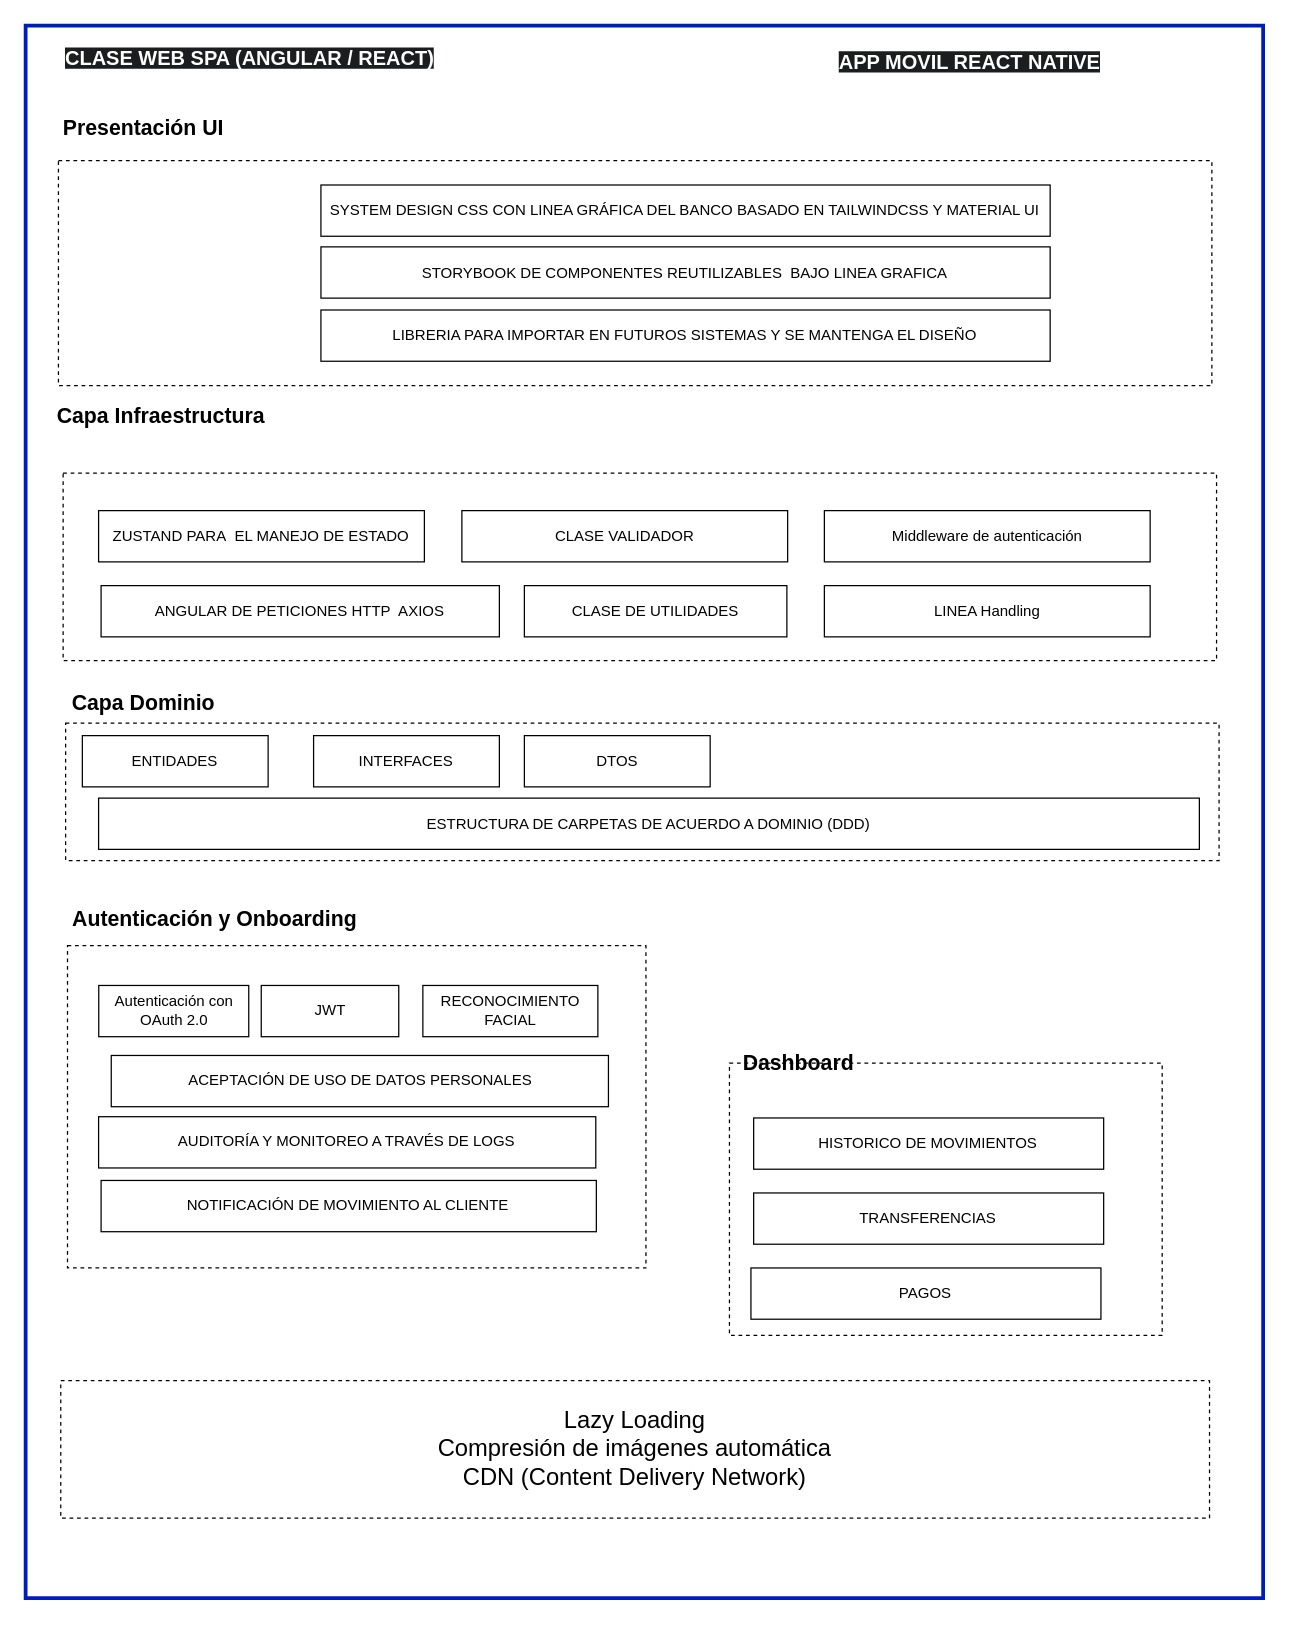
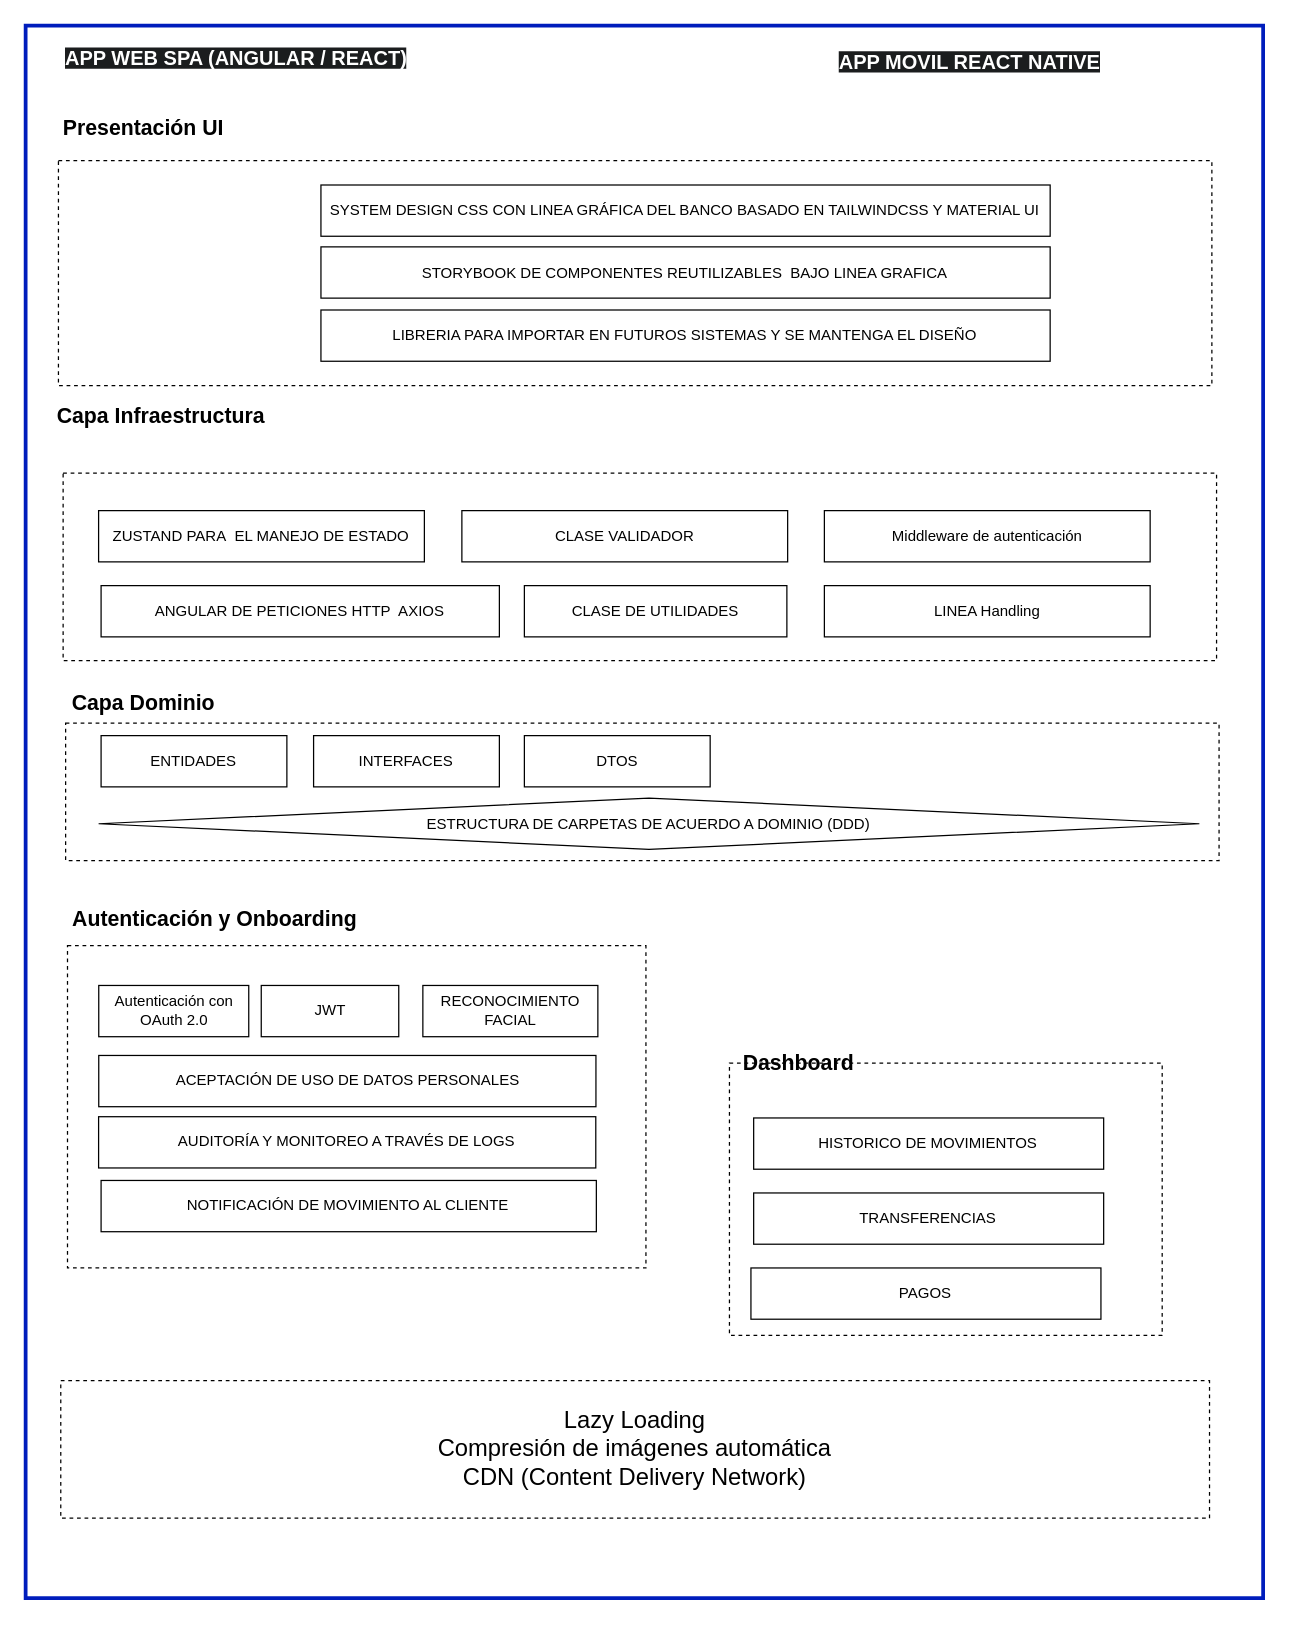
node "CLASE WEB SPA (ANGULAR / REACT)": label "CLASE WEB SPA (ANGULAR / REACT)" -> "APP WEB SPA (ANGULAR / REACT)"
node "ENTIDADES": moved (175, 761) -> (194, 761)
node "ESTRUCTURA DE CARPETAS DE ACUERDO A DOMINIO (DDD)": shape rectangle -> diamond
node "ACEPTACIÓN DE USO DE DATOS PERSONALES": moved (360, 1081) -> (347, 1081)
